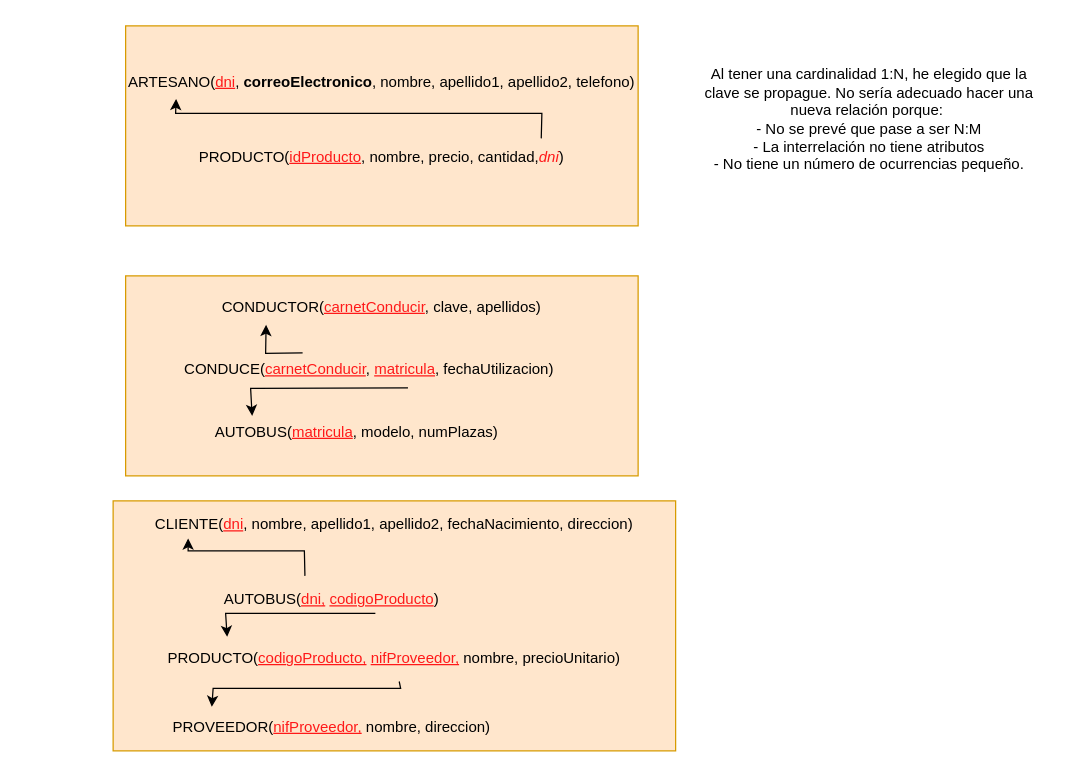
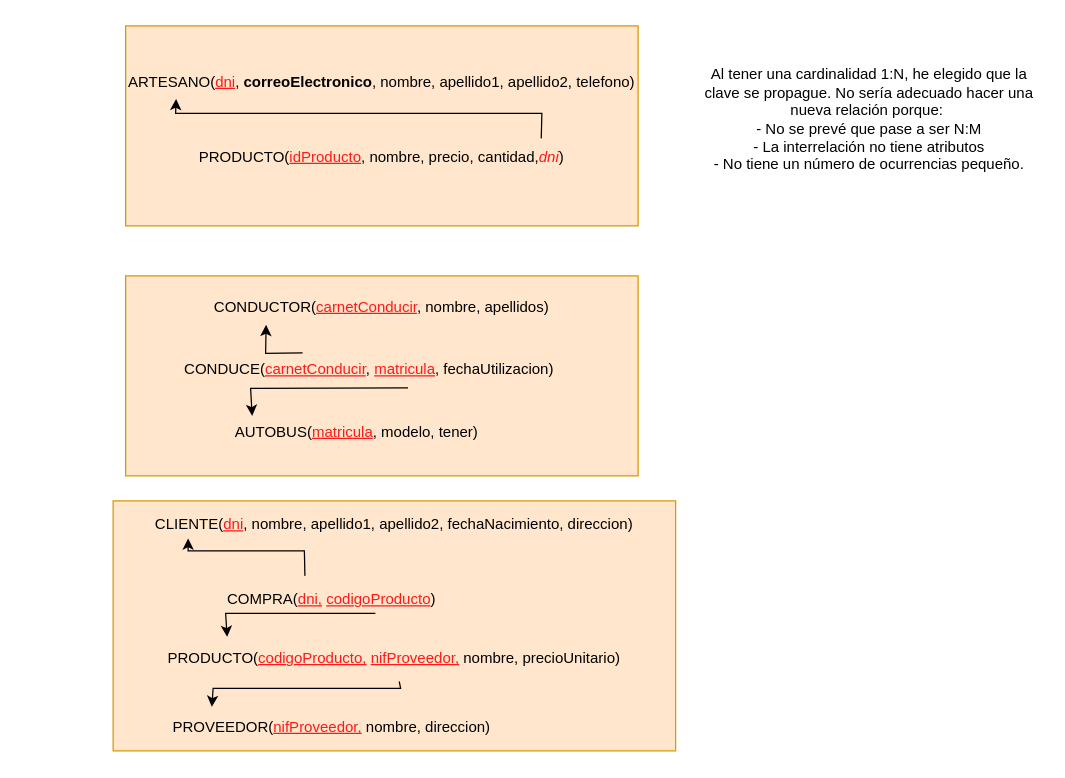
node "CONDUCTOR(carnetConducir, clave, apellidos)": label "CONDUCTOR(carnetConducir, clave, apellidos)" -> "CONDUCTOR(carnetConducir, nombre, apellidos)"
node "AUTOBUS(matricula, modelo, numPlazas)": label "AUTOBUS(matricula, modelo, numPlazas)" -> "AUTOBUS(matricula, modelo, tener)"
node "AUTOBUS(dni, codigoProducto)": label "AUTOBUS(dni, codigoProducto)" -> "COMPRA(dni, codigoProducto)"
